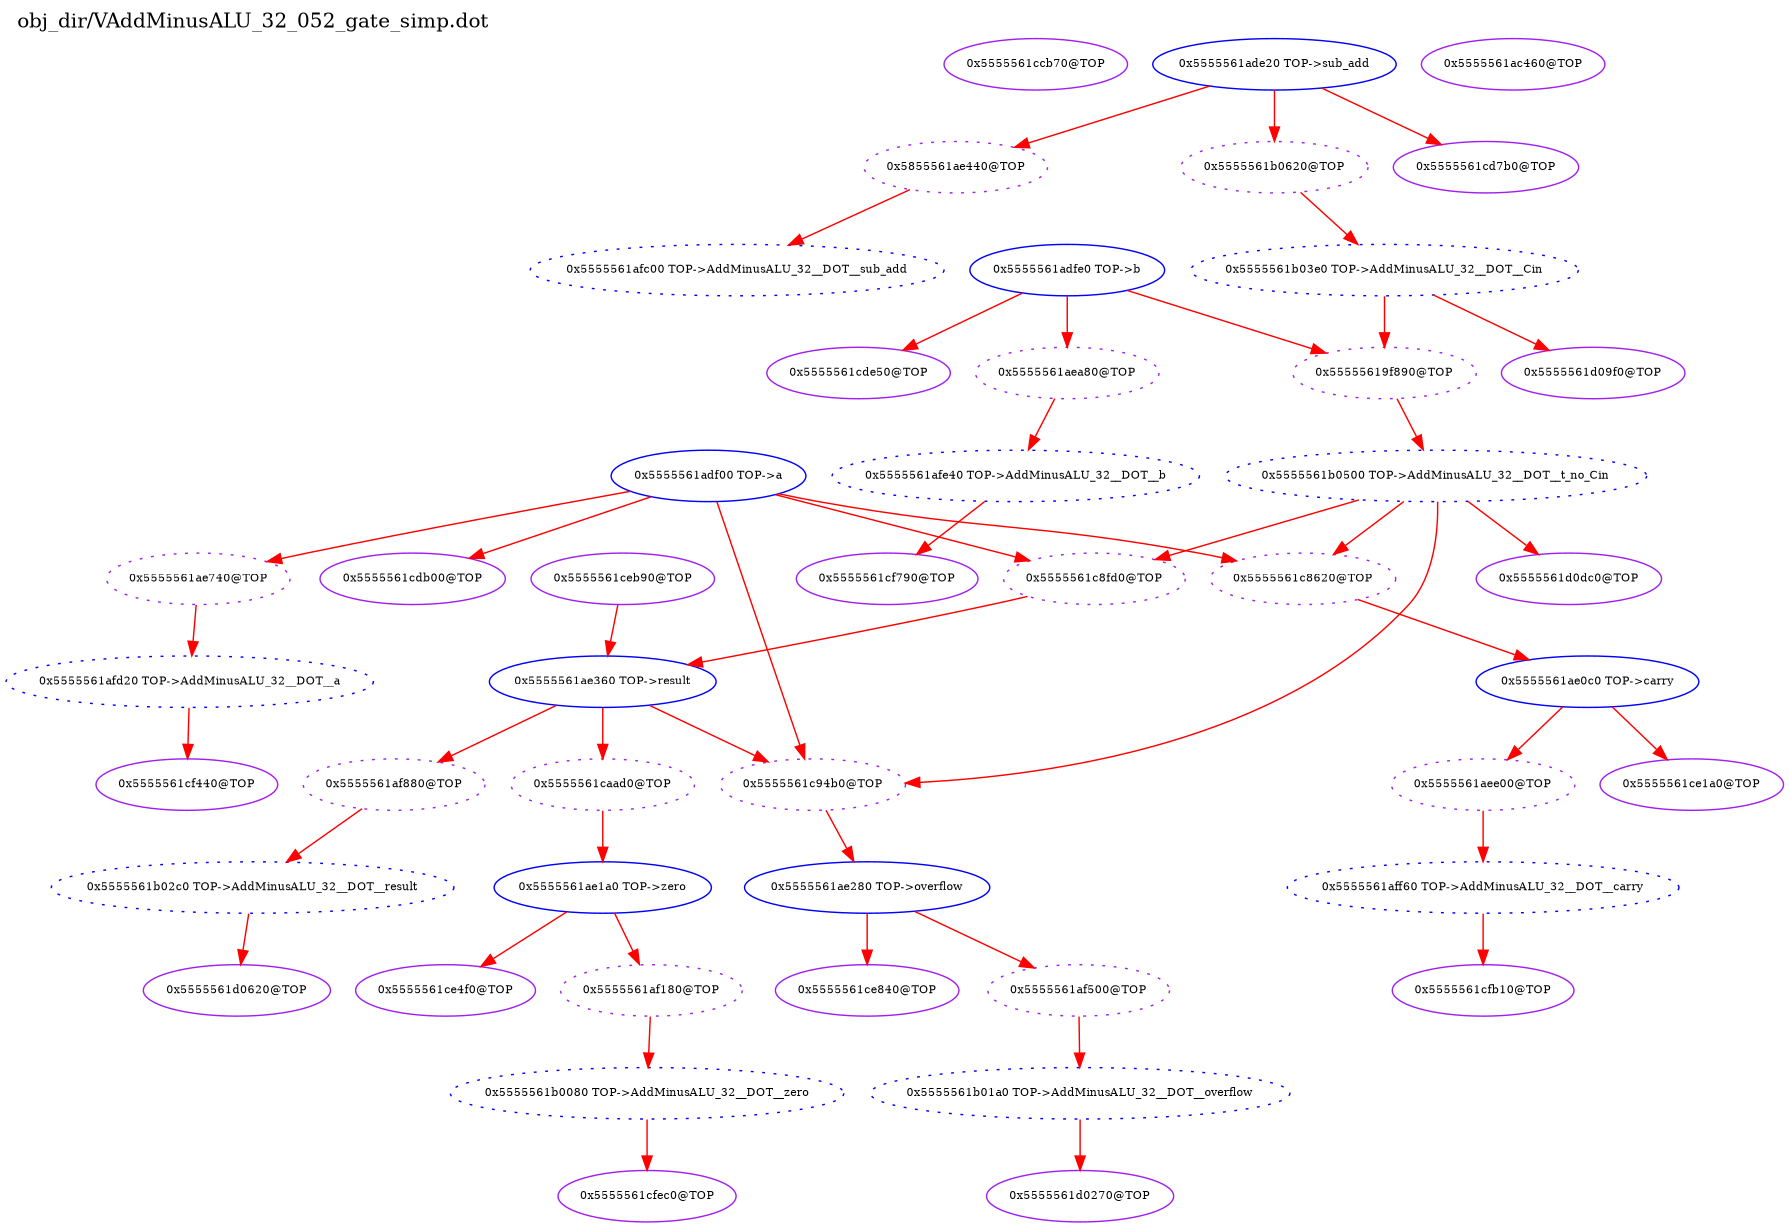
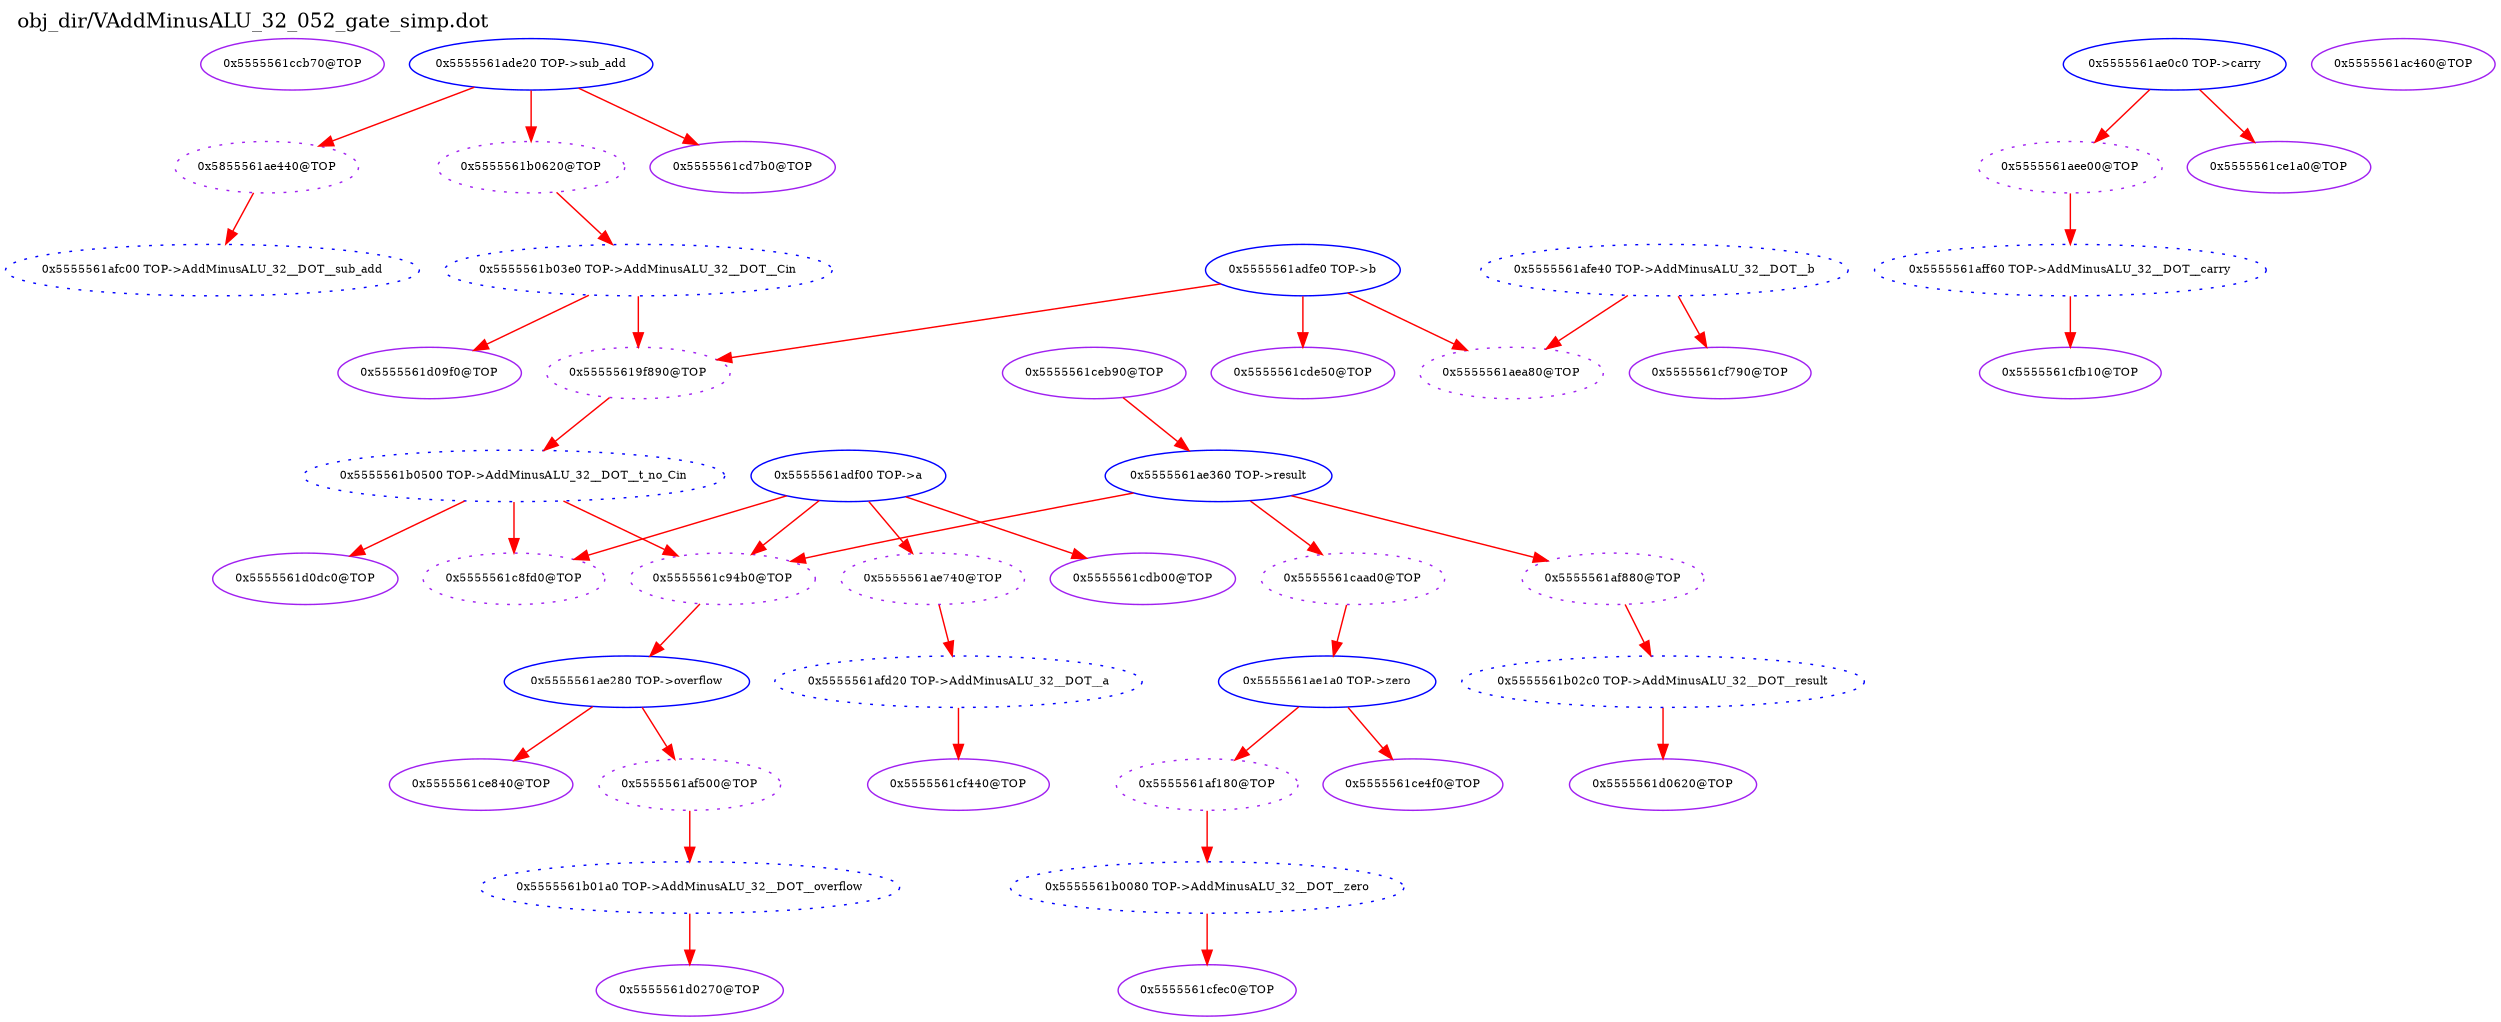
edge "0x5555561aea80@TOP" -> "0x5555561afe40 TOP->AddMinusALU_32__DOT__b": reversed
node "0x5555561c8620@TOP": removed
edge "0x5555561c8fd0@TOP" -> "0x5555561ae360 TOP->result": removed
